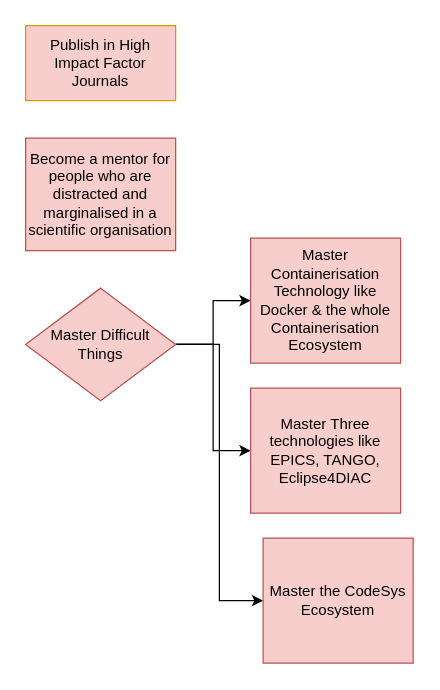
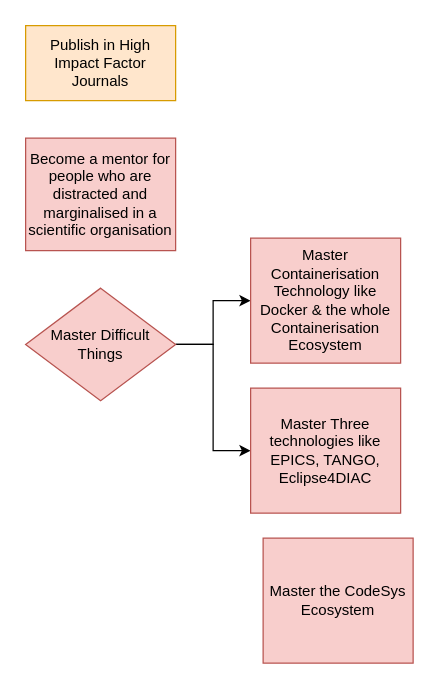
node "Publish in High Impact Factor Journals": fillcolor #f8cecc -> #ffe6cc
edge "Master Difficult Things" -> "Master the CodeSys Ecosystem": removed
